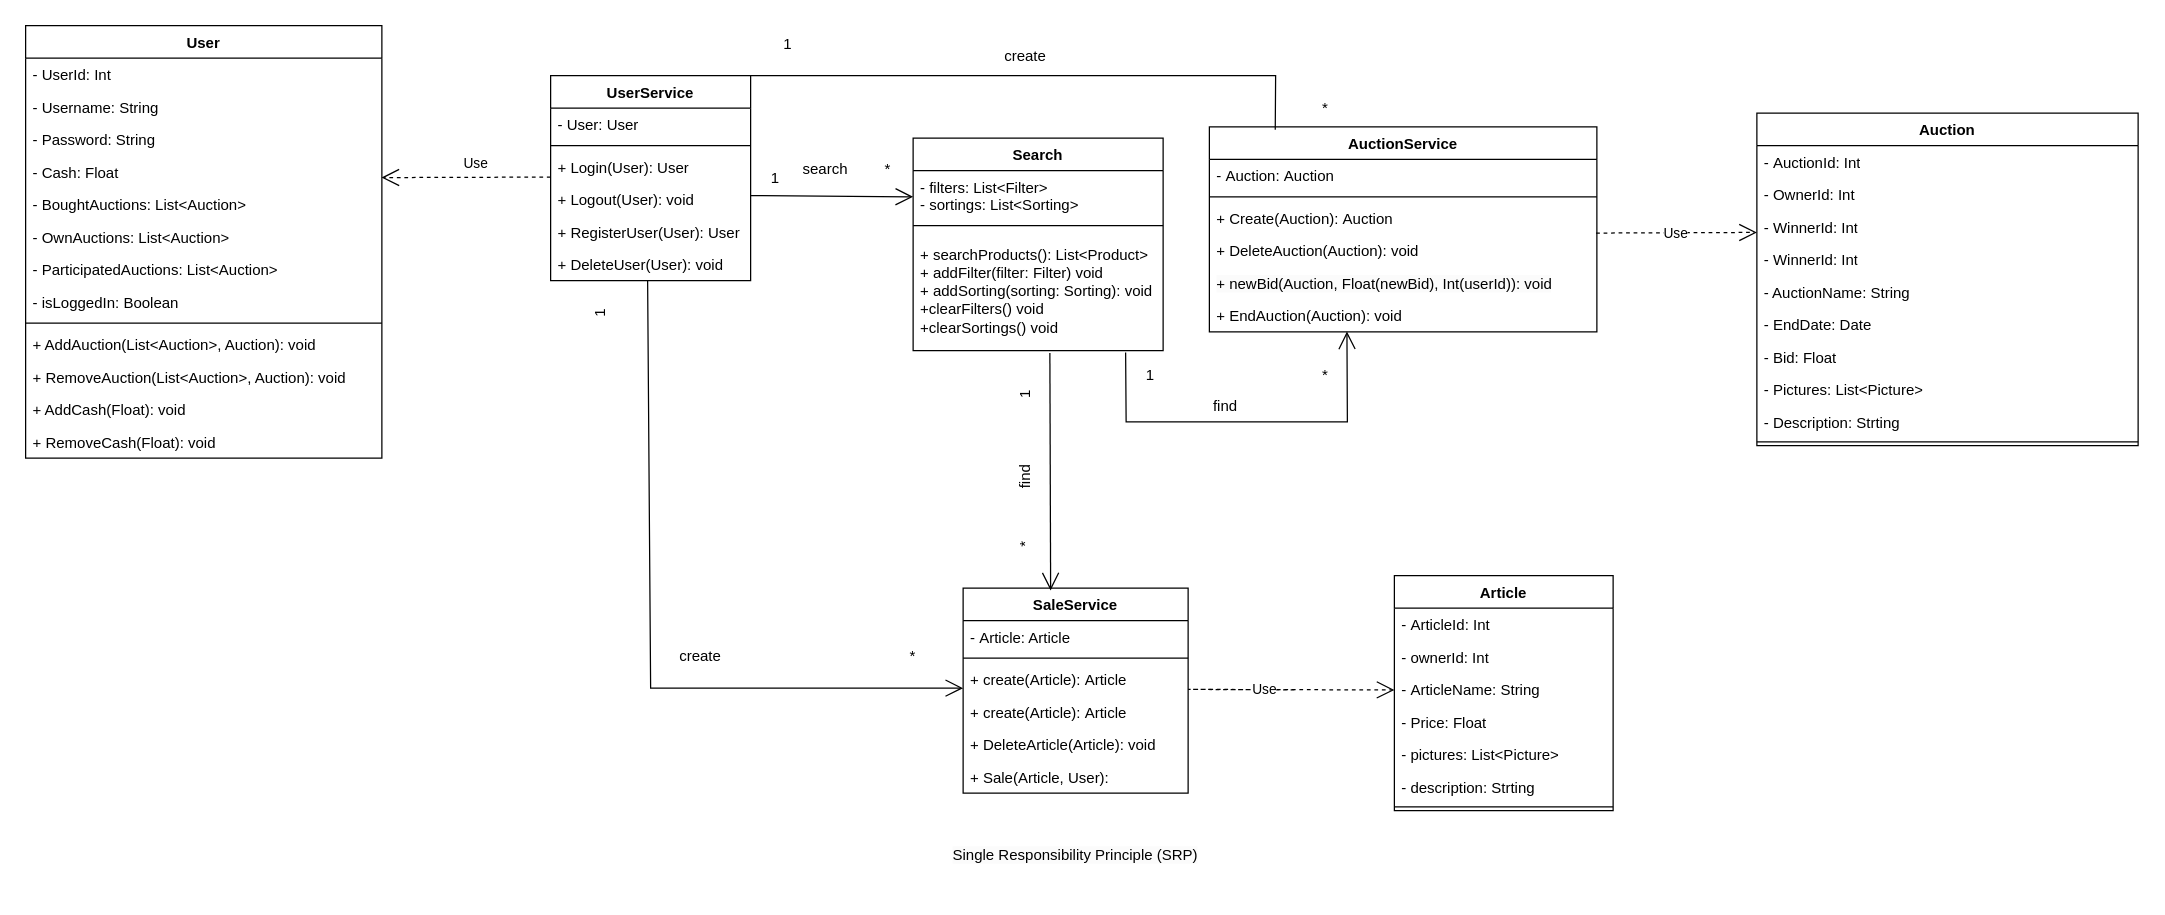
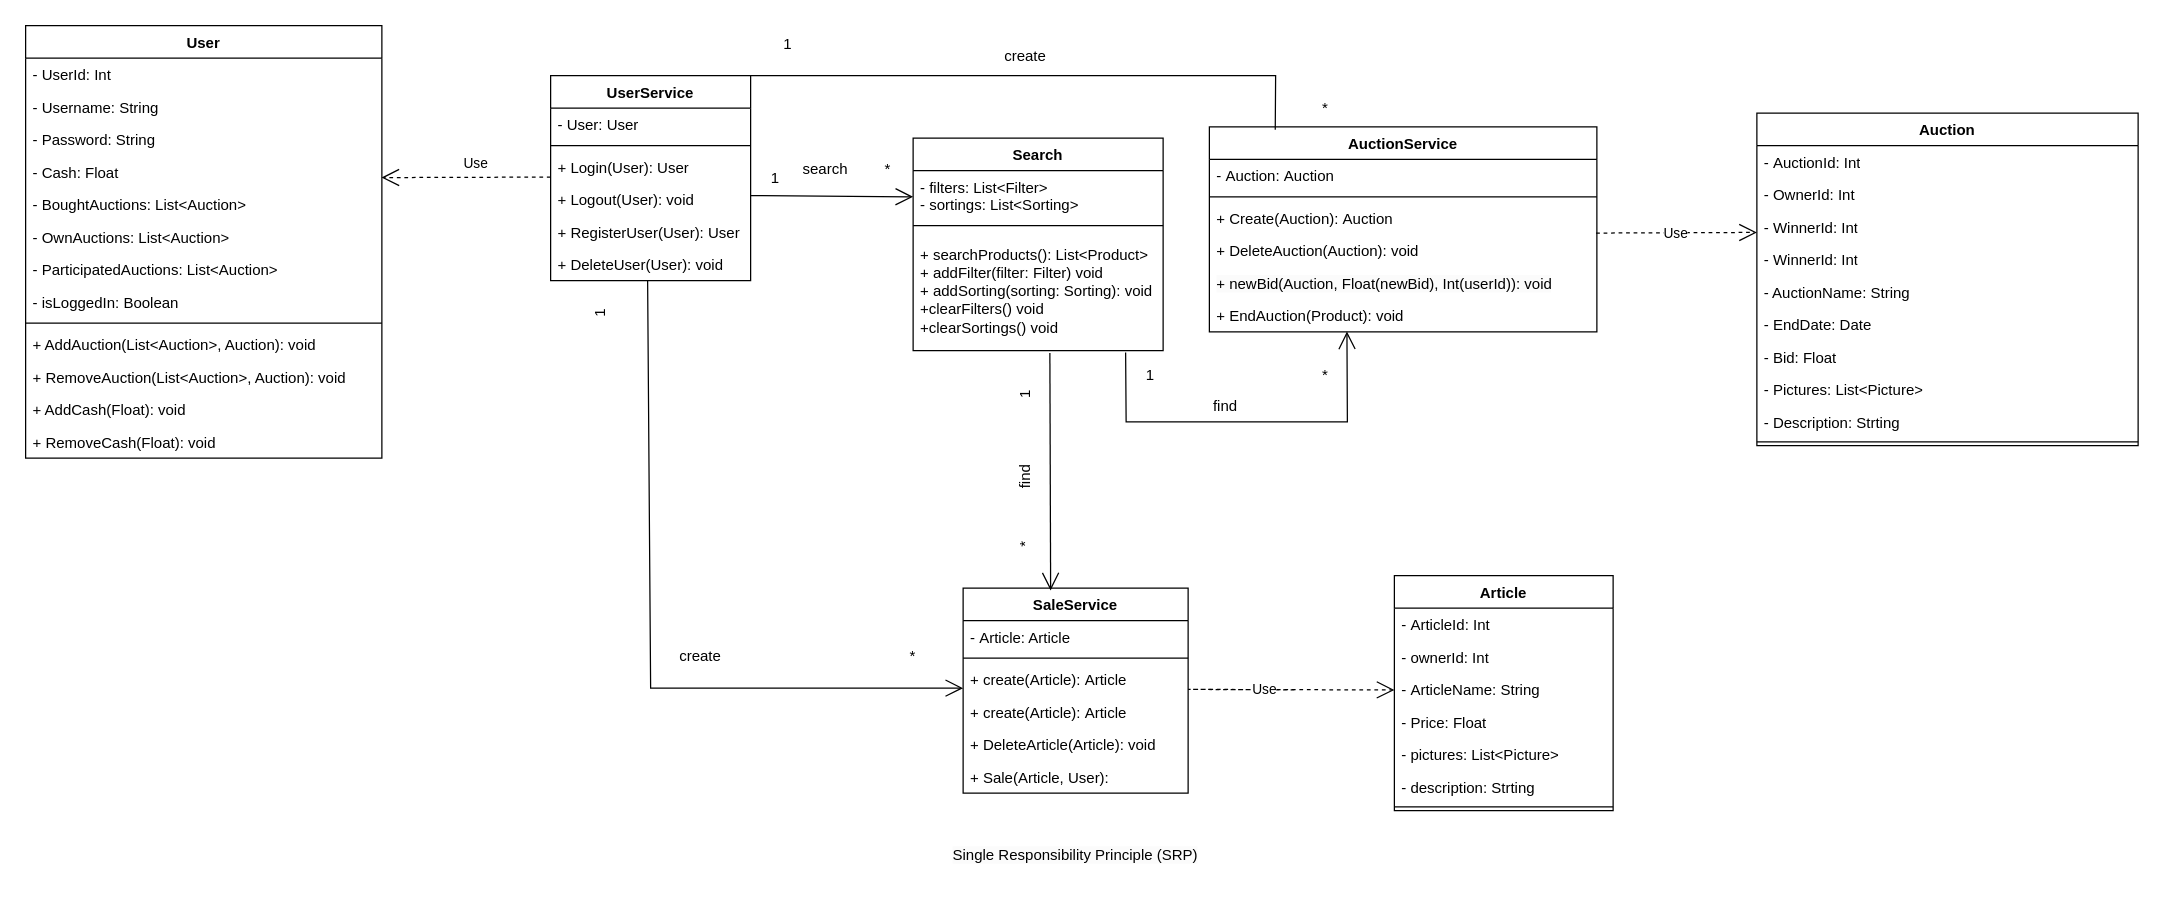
node "+ EndAuction(Auction): void": label "+ EndAuction(Auction): void" -> "+ EndAuction(Product): void"
